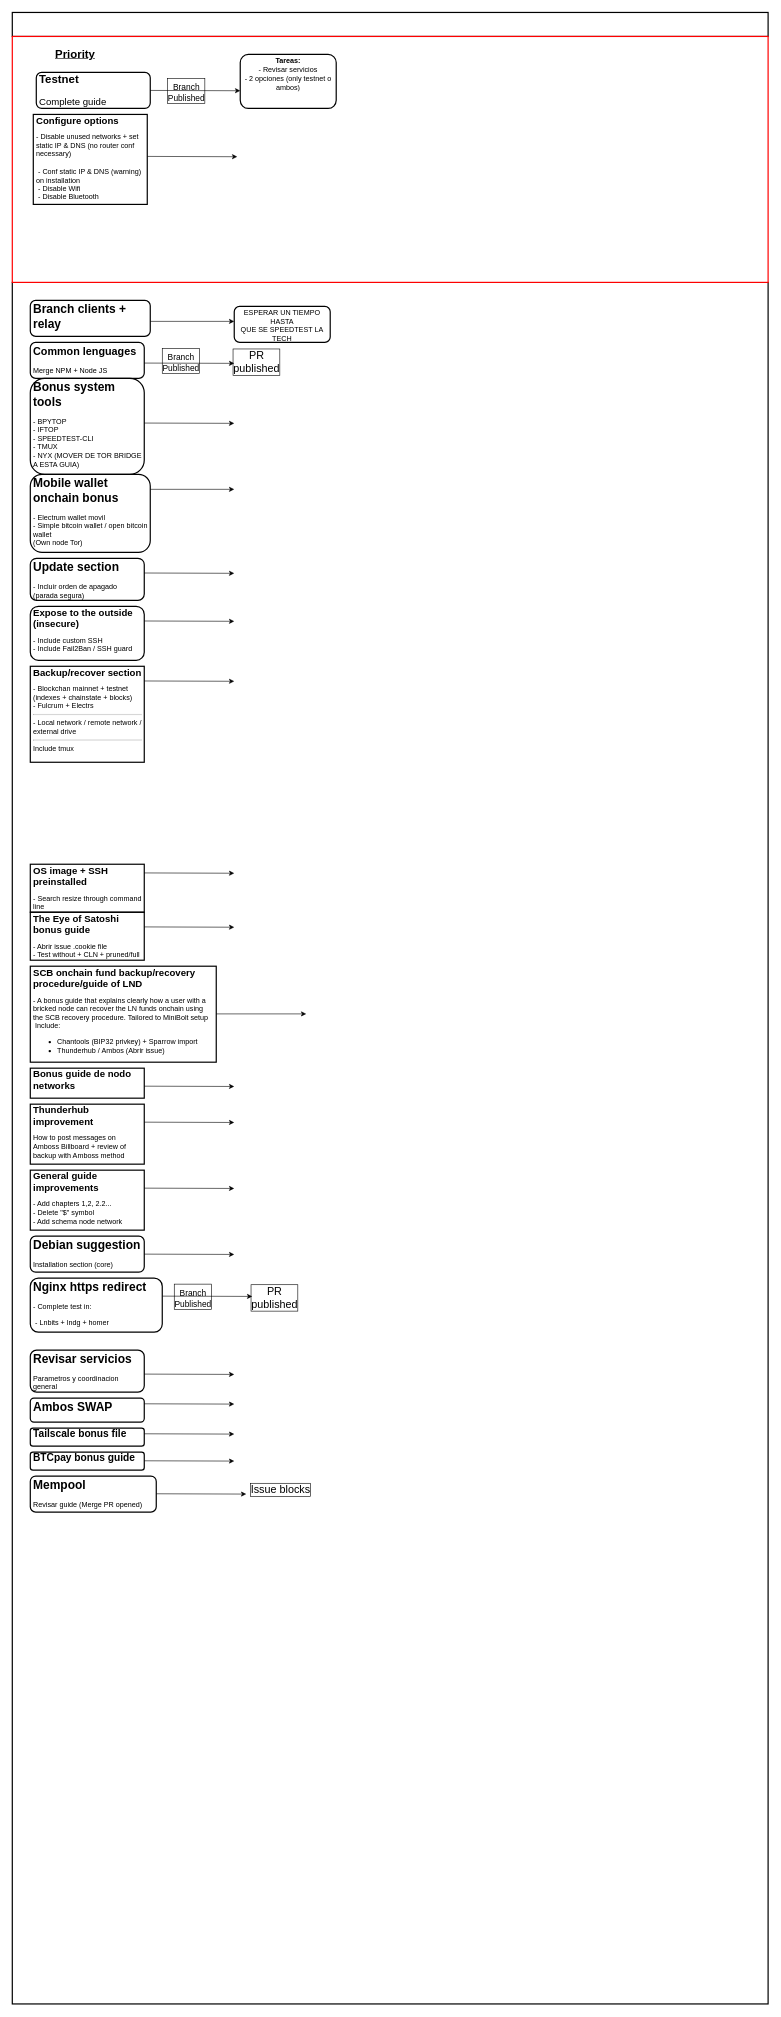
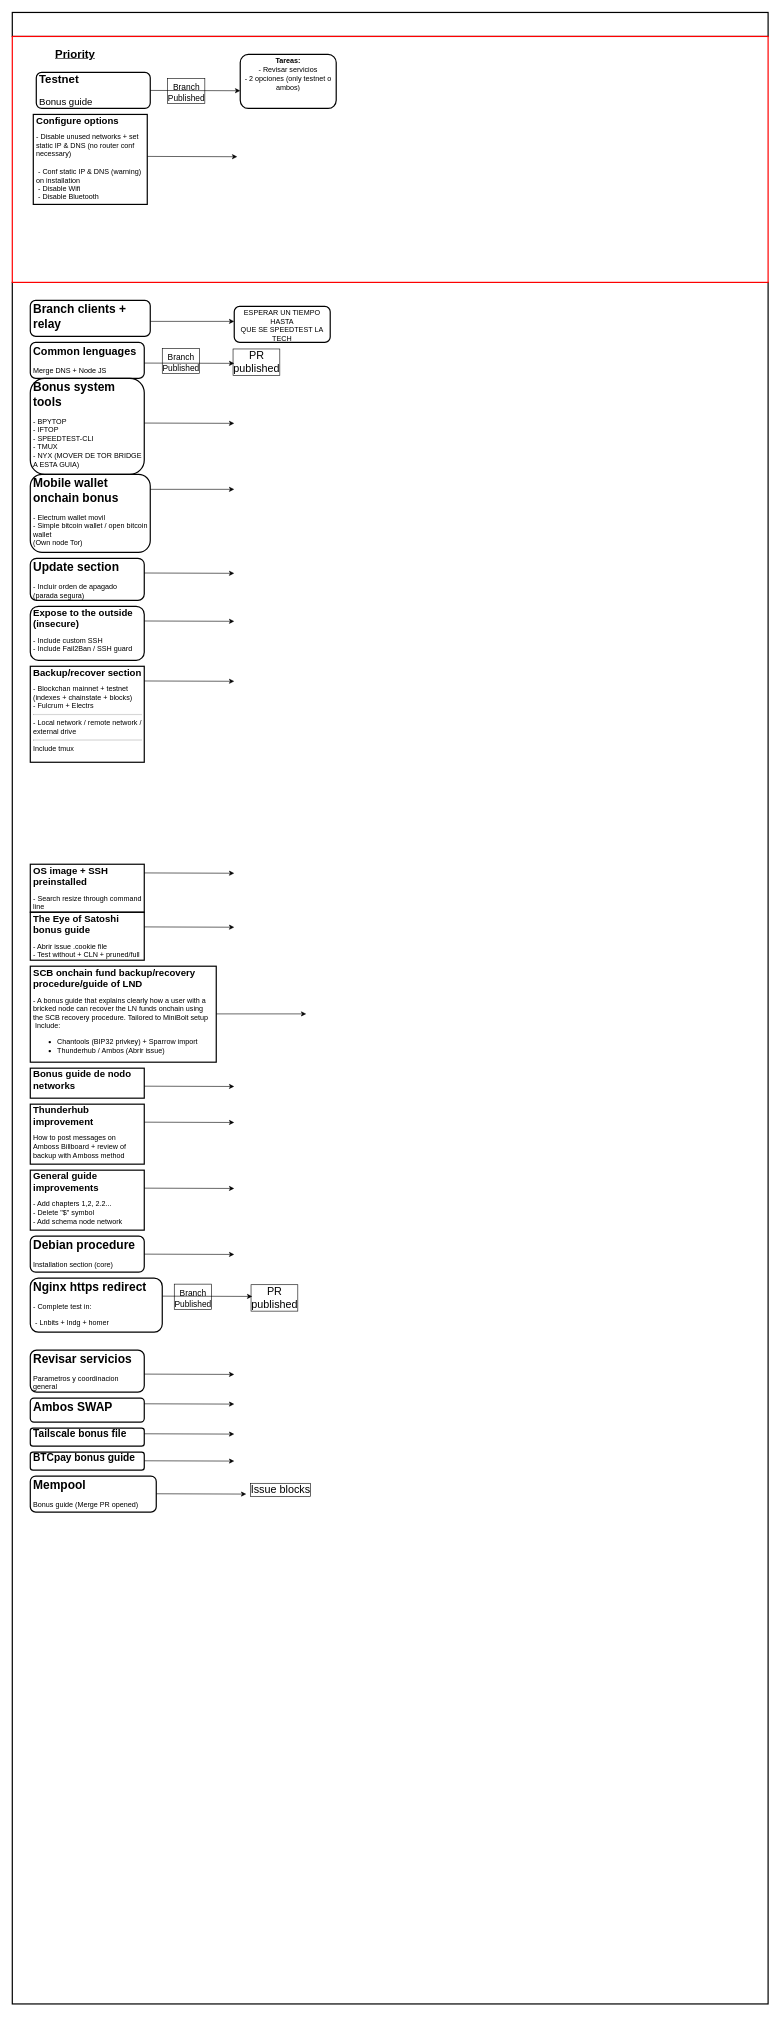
node "TestnetComplete guide": label "TestnetComplete guide" -> "TestnetBonus guide"
node "Common lenguages Merge NPM + Node JS": label "Common lenguages Merge NPM + Node JS" -> "Common lenguages Merge DNS + Node JS"
node "Debian suggestion Installation section (core)": label "Debian suggestion Installation section (core)" -> "Debian procedure Installation section (core)"
node "Mempool Revisar guide (Merge PR opened)": label "Mempool Revisar guide (Merge PR opened)" -> "Mempool Bonus guide (Merge PR opened)"
